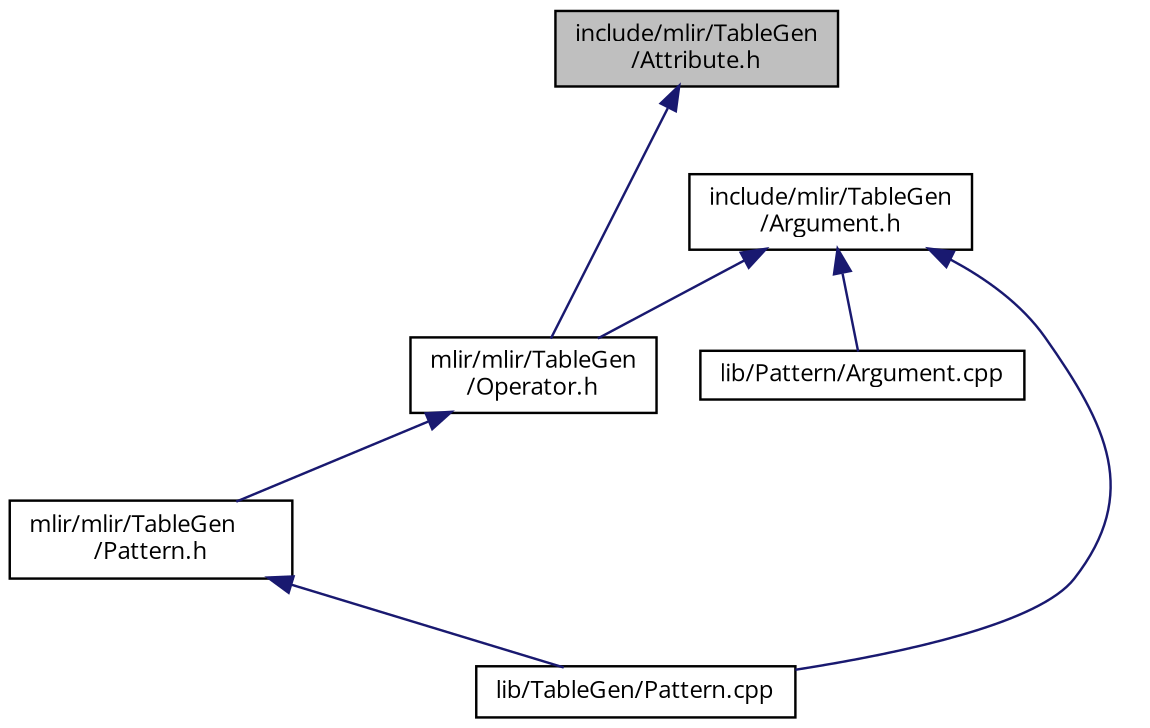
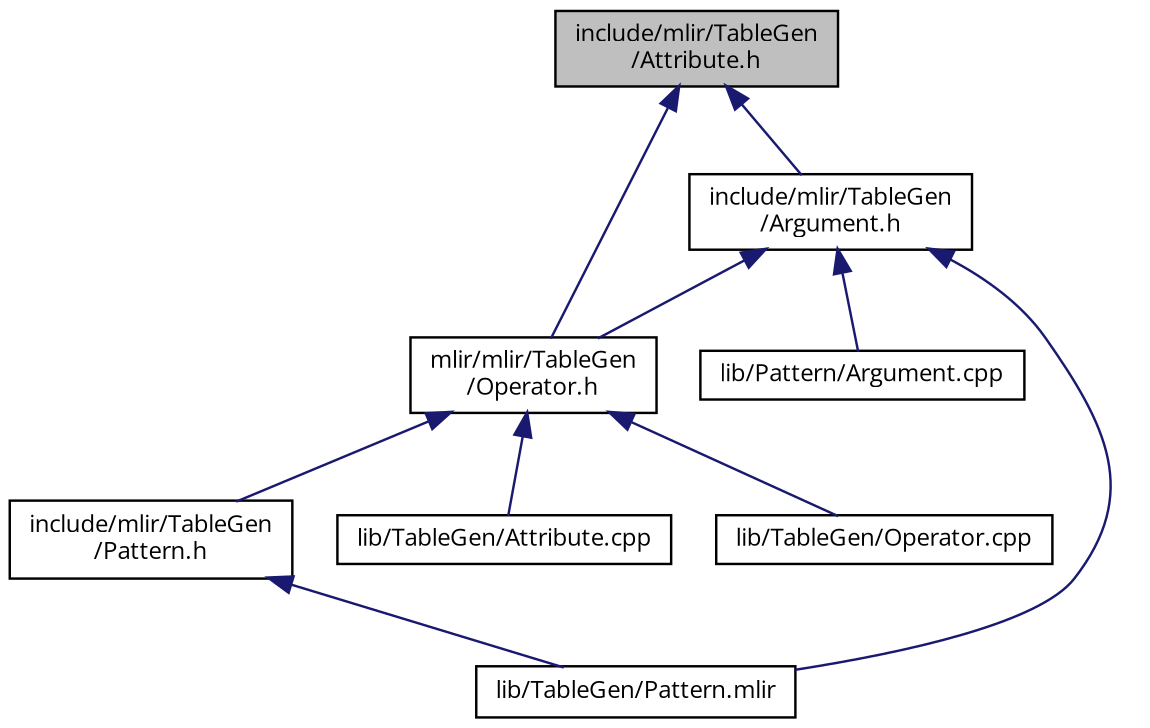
edge "include/mlir/TableGen /Argument.h" -> "include/mlir/TableGen /Attribute.h": added
node "mlir/mlir/TableGen /Pattern.h": label "mlir/mlir/TableGen /Pattern.h" -> "include/mlir/TableGen /Pattern.h"
node "lib/TableGen/Attribute.cpp": added
node "lib/TableGen/Operator.cpp": added
node "lib/TableGen/Pattern.cpp": label "lib/TableGen/Pattern.cpp" -> "lib/TableGen/Pattern.mlir"
